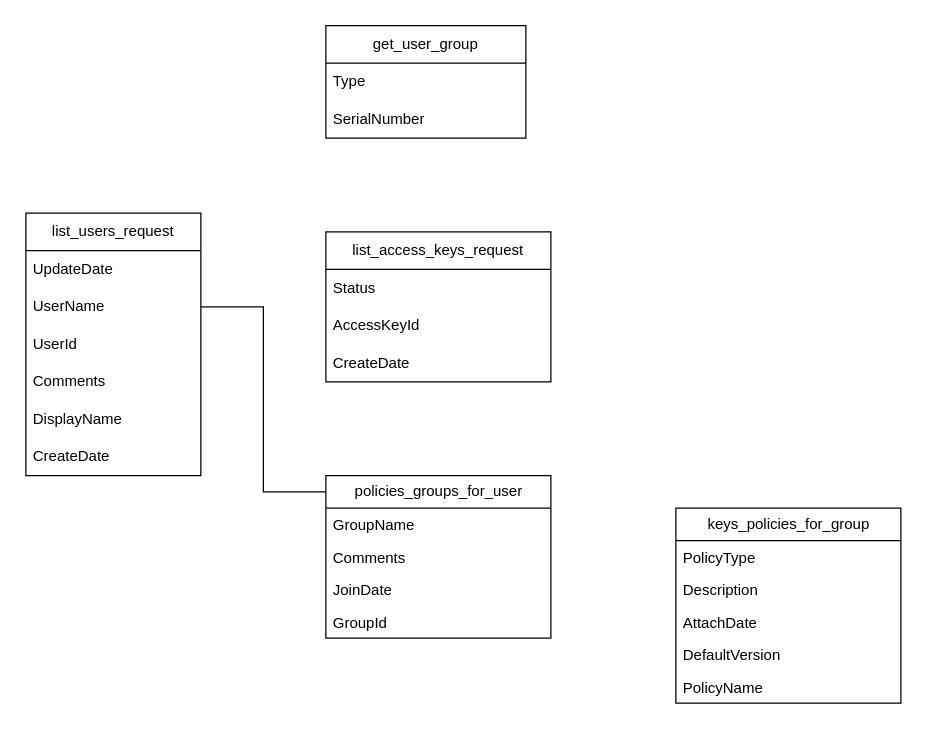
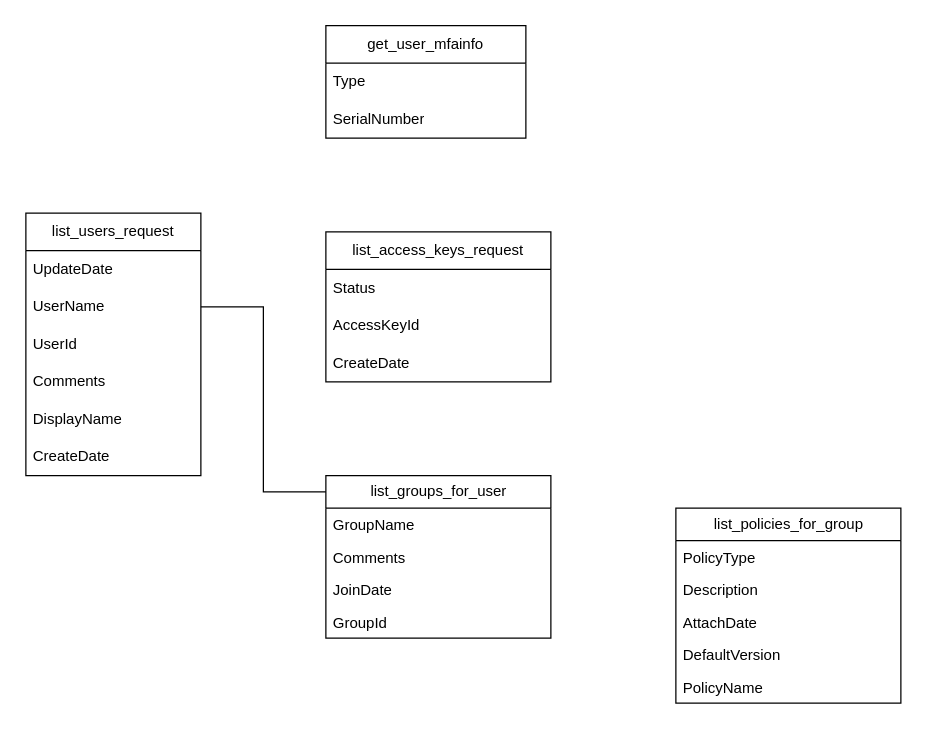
node "get_user_group": label "get_user_group" -> "get_user_mfainfo"
node "policies_groups_for_user": label "policies_groups_for_user" -> "list_groups_for_user"
node "keys_policies_for_group": label "keys_policies_for_group" -> "list_policies_for_group"
